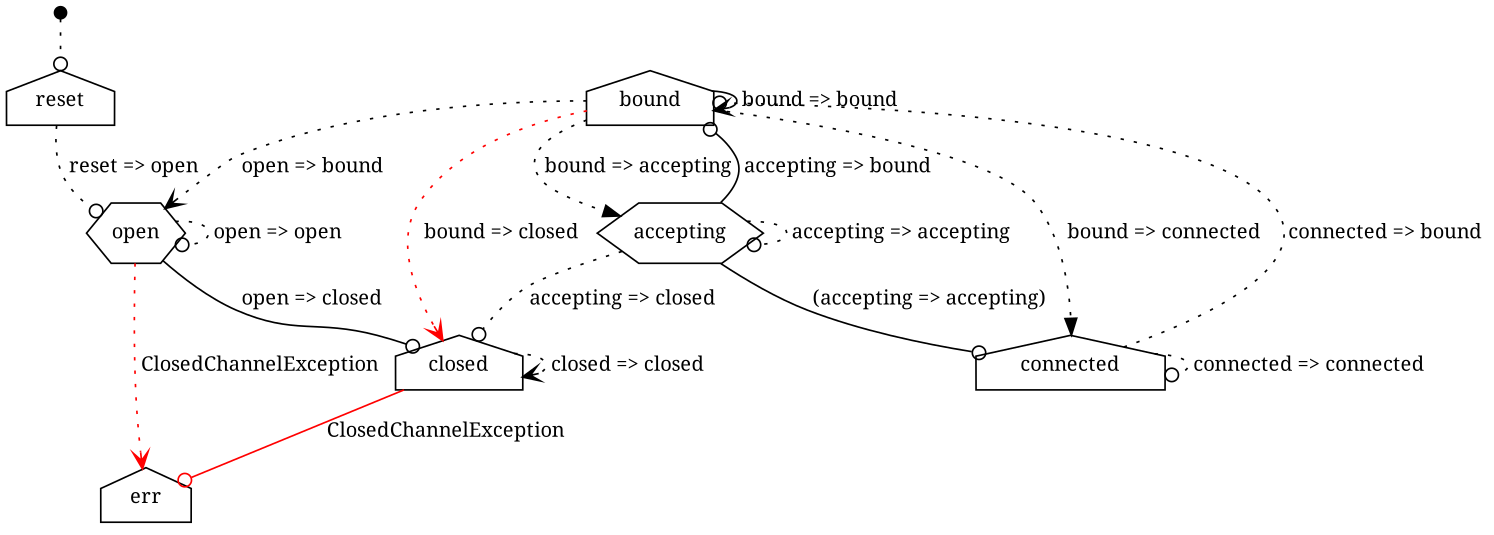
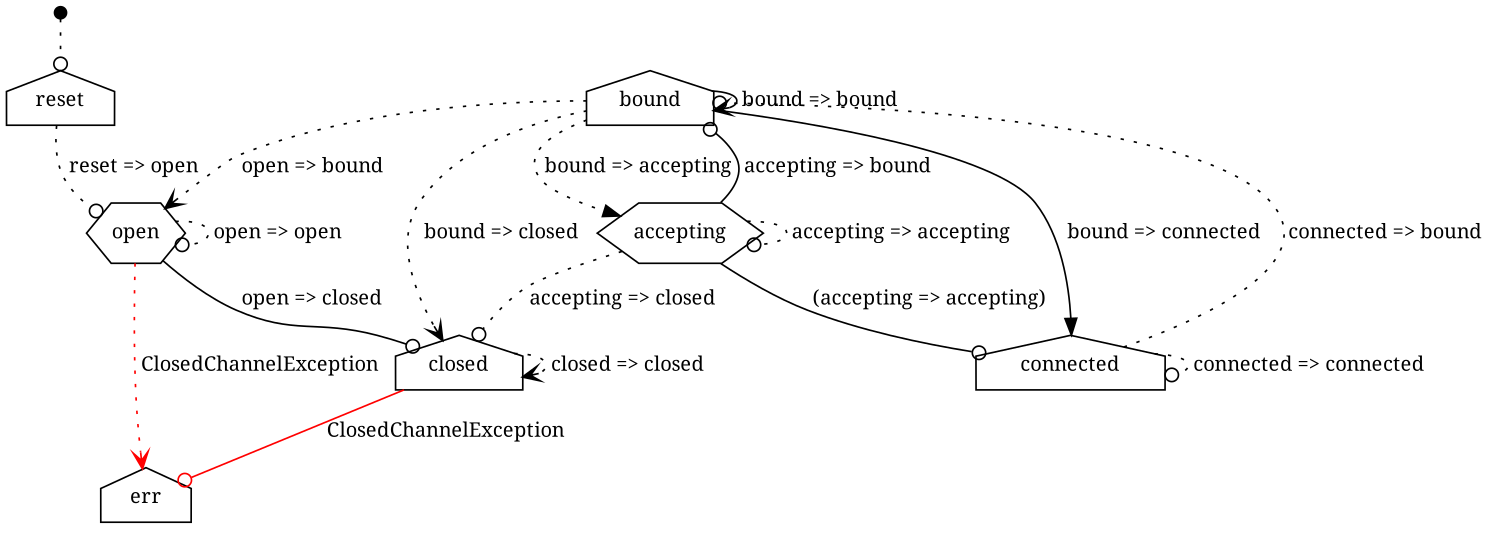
edge "bound" -> "connected": style dotted -> solid
edge "bound" -> "closed": color red -> black
